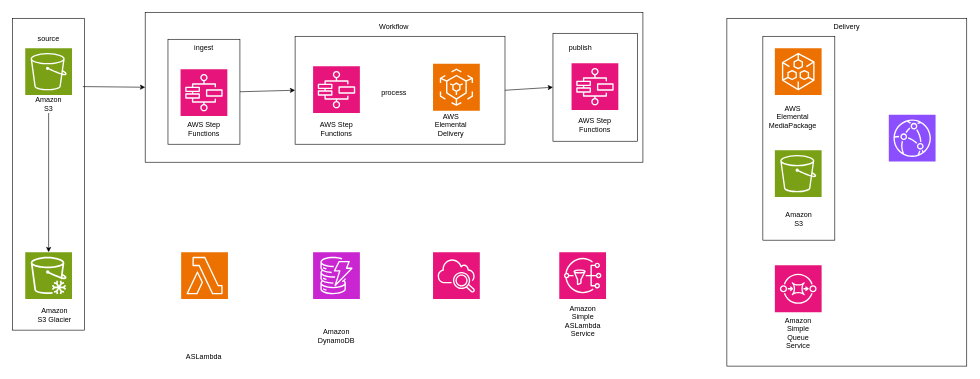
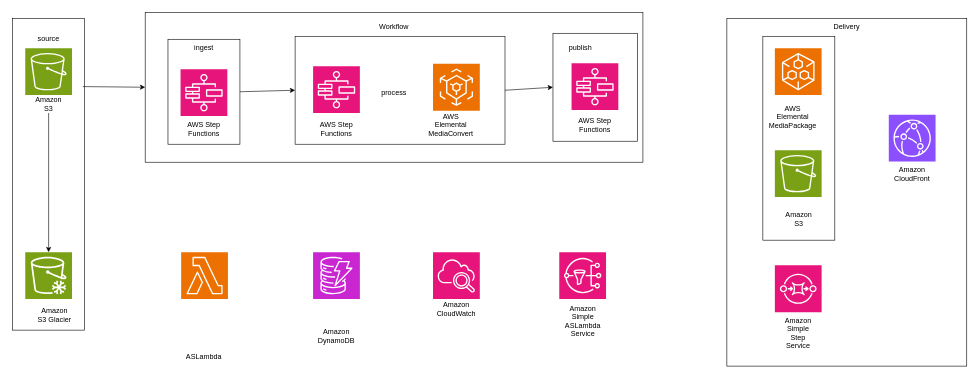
node "AWS Elemental Delivery": label "AWS Elemental Delivery" -> "AWS Elemental MediaConvert"
node "Amazon CloudFront": added
node "Amazon CloudWatch": added
node "Amazon Simple Queue Service": label "Amazon Simple Queue Service" -> "Amazon Simple Step Service"
